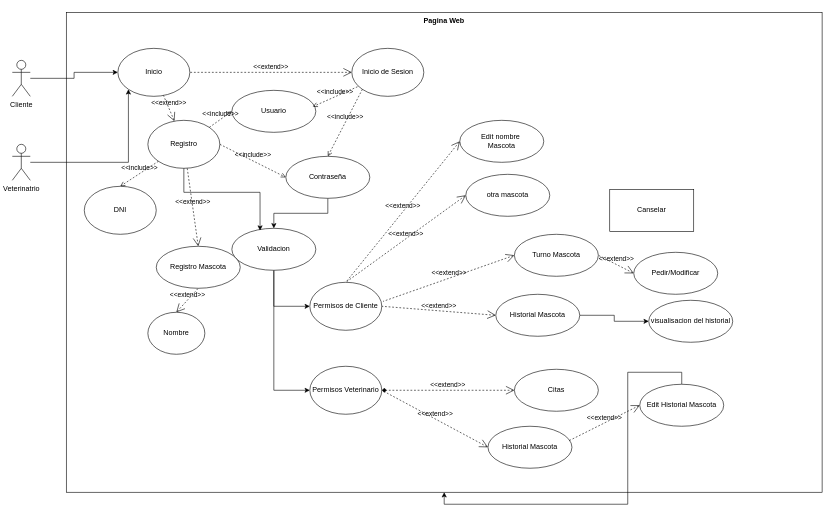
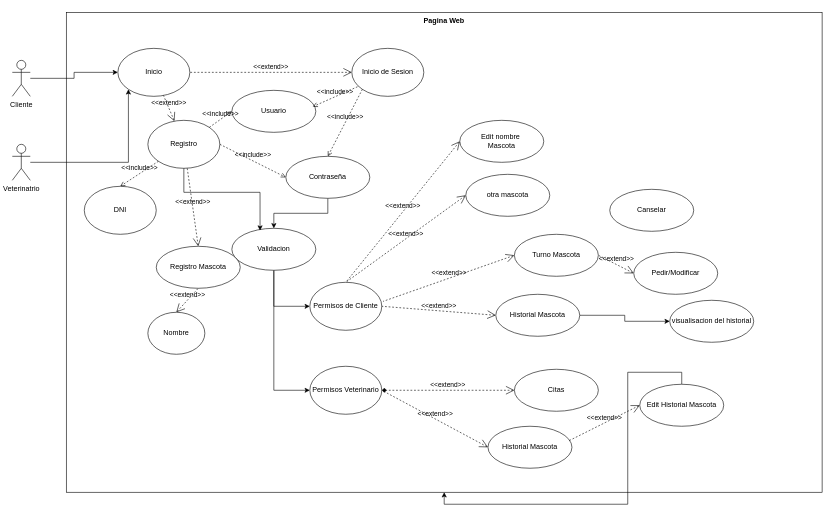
node "Canselar": shape rectangle -> ellipse
node "visualisacion del historial": moved (691, 321) -> (712, 321)
